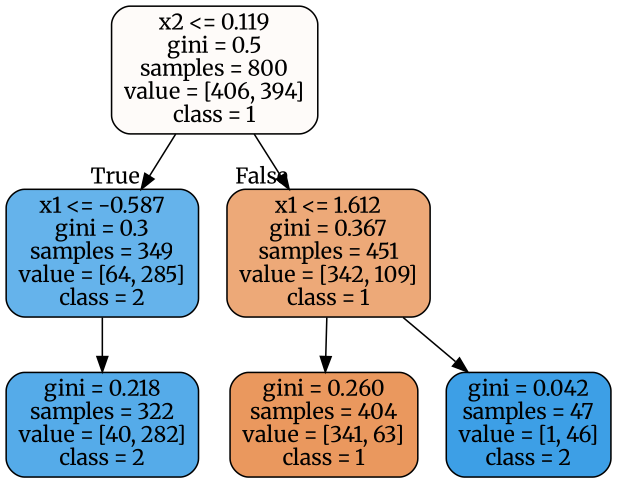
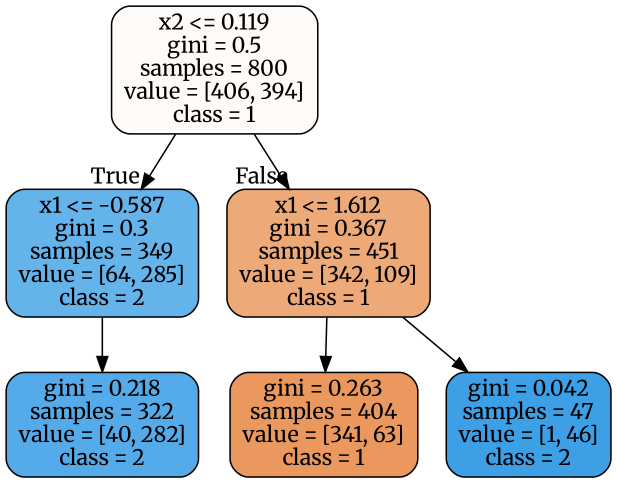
node "gini = 0.260 samples = 404 value = [341, 63] class = 1": label "gini = 0.260 samples = 404 value = [341, 63] class = 1" -> "gini = 0.263 samples = 404 value = [341, 63] class = 1"
